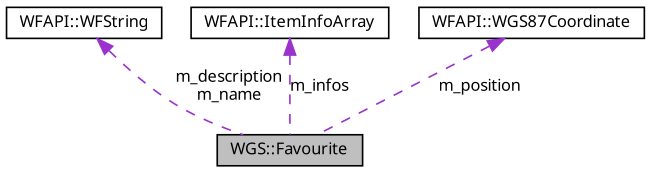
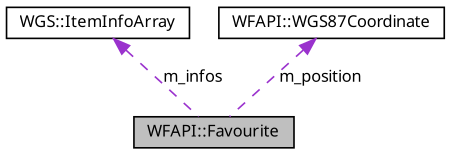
node "WFAPI::WFString": removed
node "WFAPI::ItemInfoArray": label "WFAPI::ItemInfoArray" -> "WGS::ItemInfoArray"
node "WGS::Favourite": label "WGS::Favourite" -> "WFAPI::Favourite"
